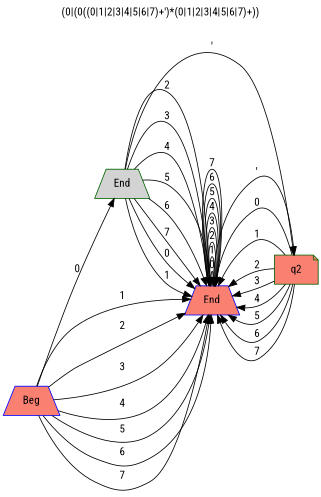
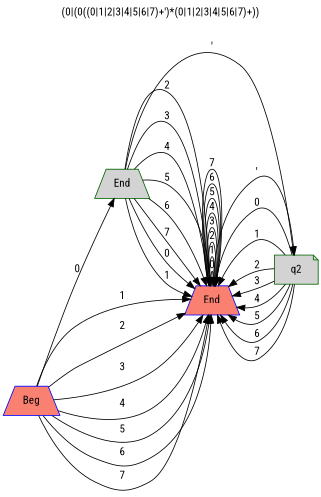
node "q2": fillcolor salmon -> lightgrey
